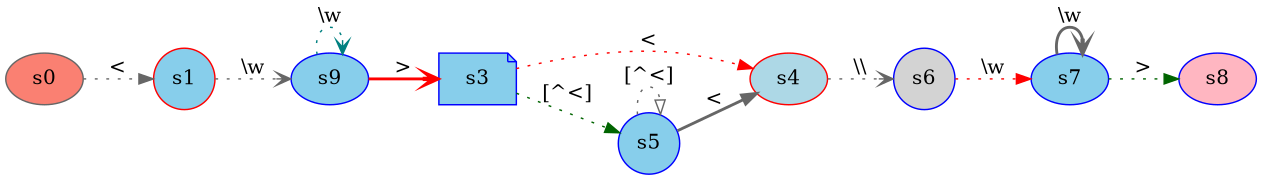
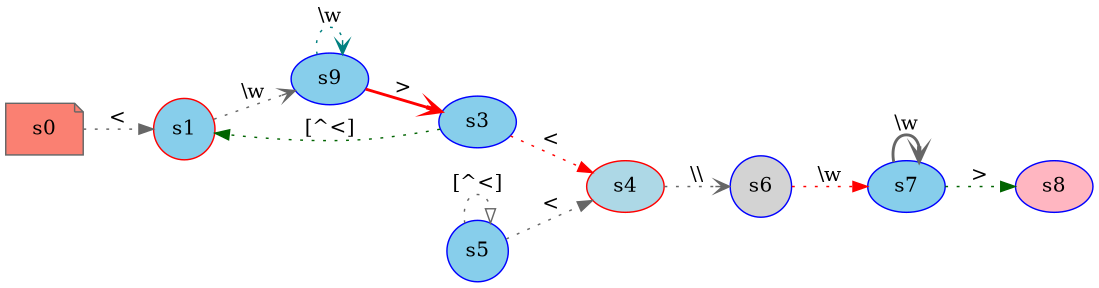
node "s0": shape ellipse -> note
node "s3": shape note -> ellipse
edge "s3" -> "s5": now "s3" -> "s1"
edge "s5" -> "s4": style bold -> dotted
